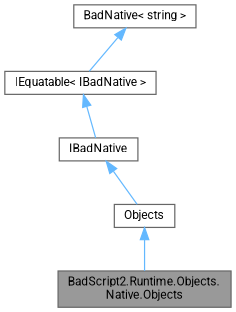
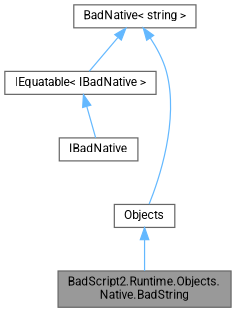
edge "Objects" -> "IBadNative": now "Objects" -> "BadNative< string >"
node "BadScript2.Runtime.Objects. Native.Objects": label "BadScript2.Runtime.Objects. Native.Objects" -> "BadScript2.Runtime.Objects. Native.BadString"
